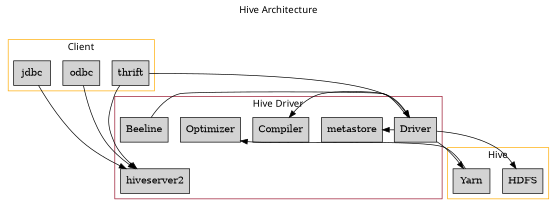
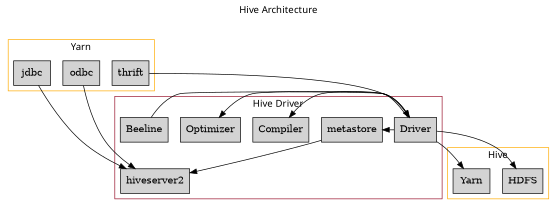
cluster "Client": label "Client" -> "Yarn"
edge "thrift" -> "hiveserver2": now "metastore" -> "hiveserver2"
edge "Yarn" -> "Optimizer": now "Driver" -> "Optimizer"
